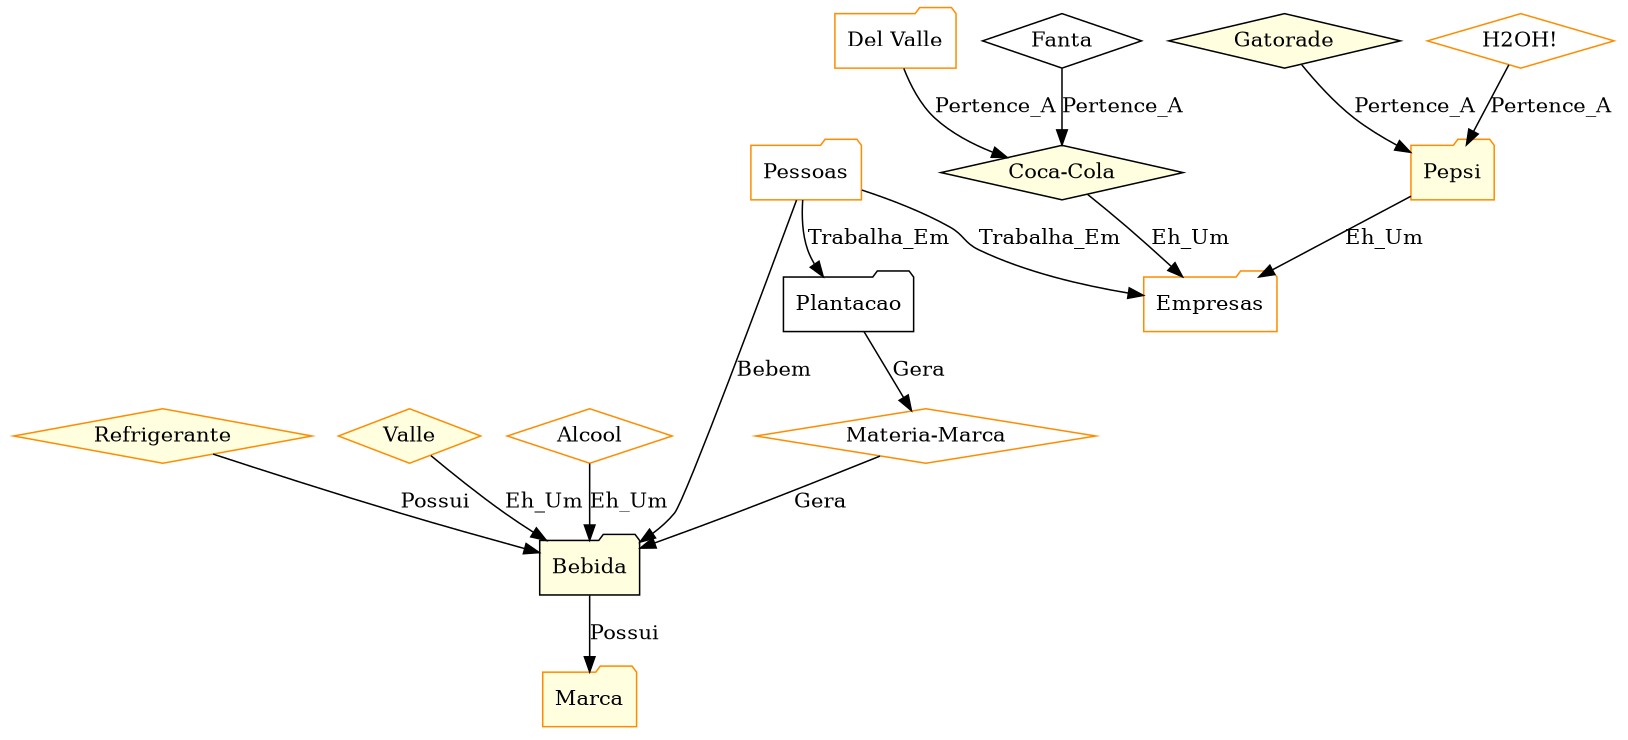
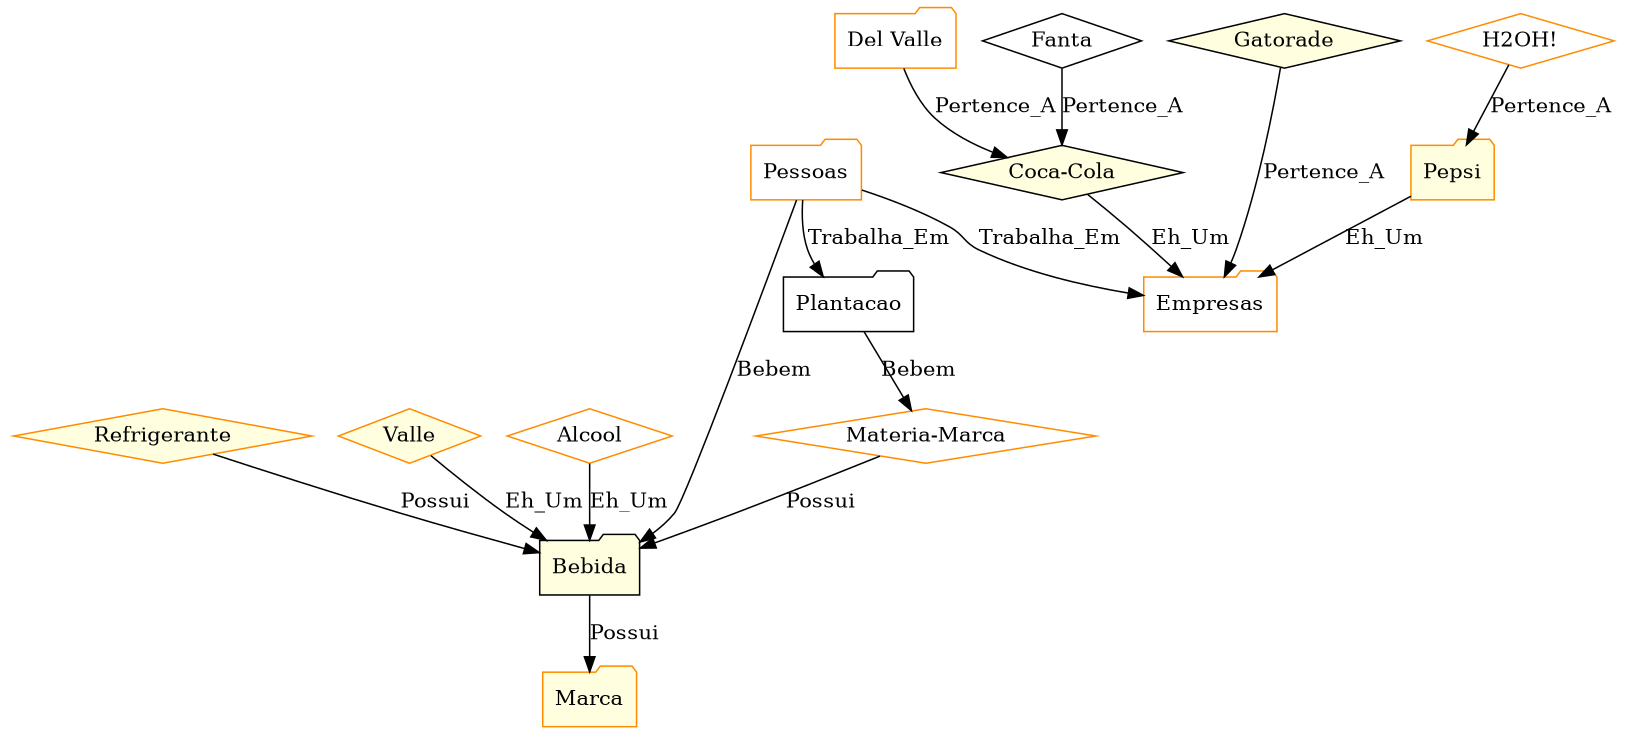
edge "Gatorade" -> "Pepsi": now "Gatorade" -> "Empresas"
edge "Plantacao" -> "Materia-Marca": label "Gera" -> "Bebem"
edge "Materia-Marca" -> "Bebida": label "Gera" -> "Possui"
